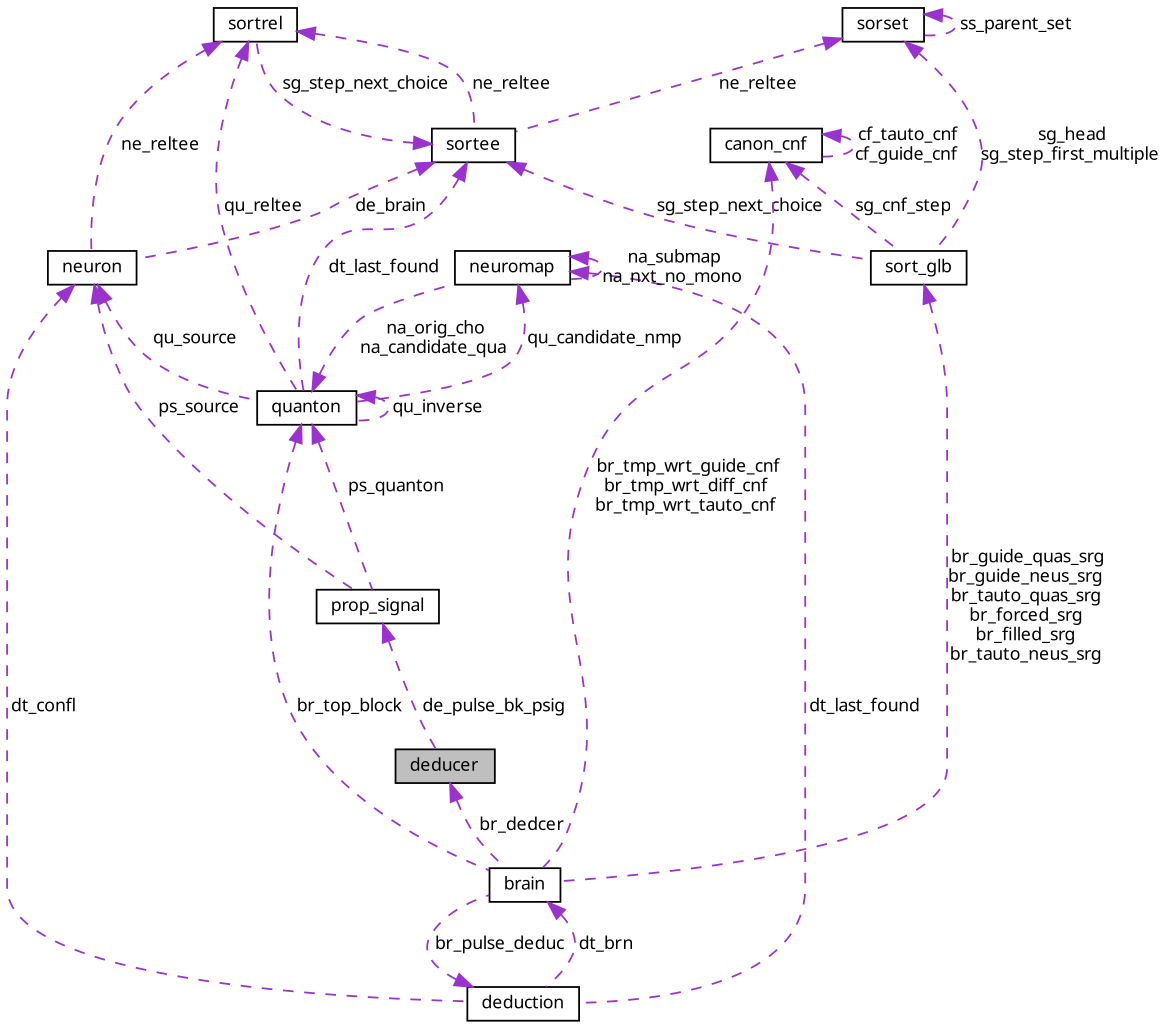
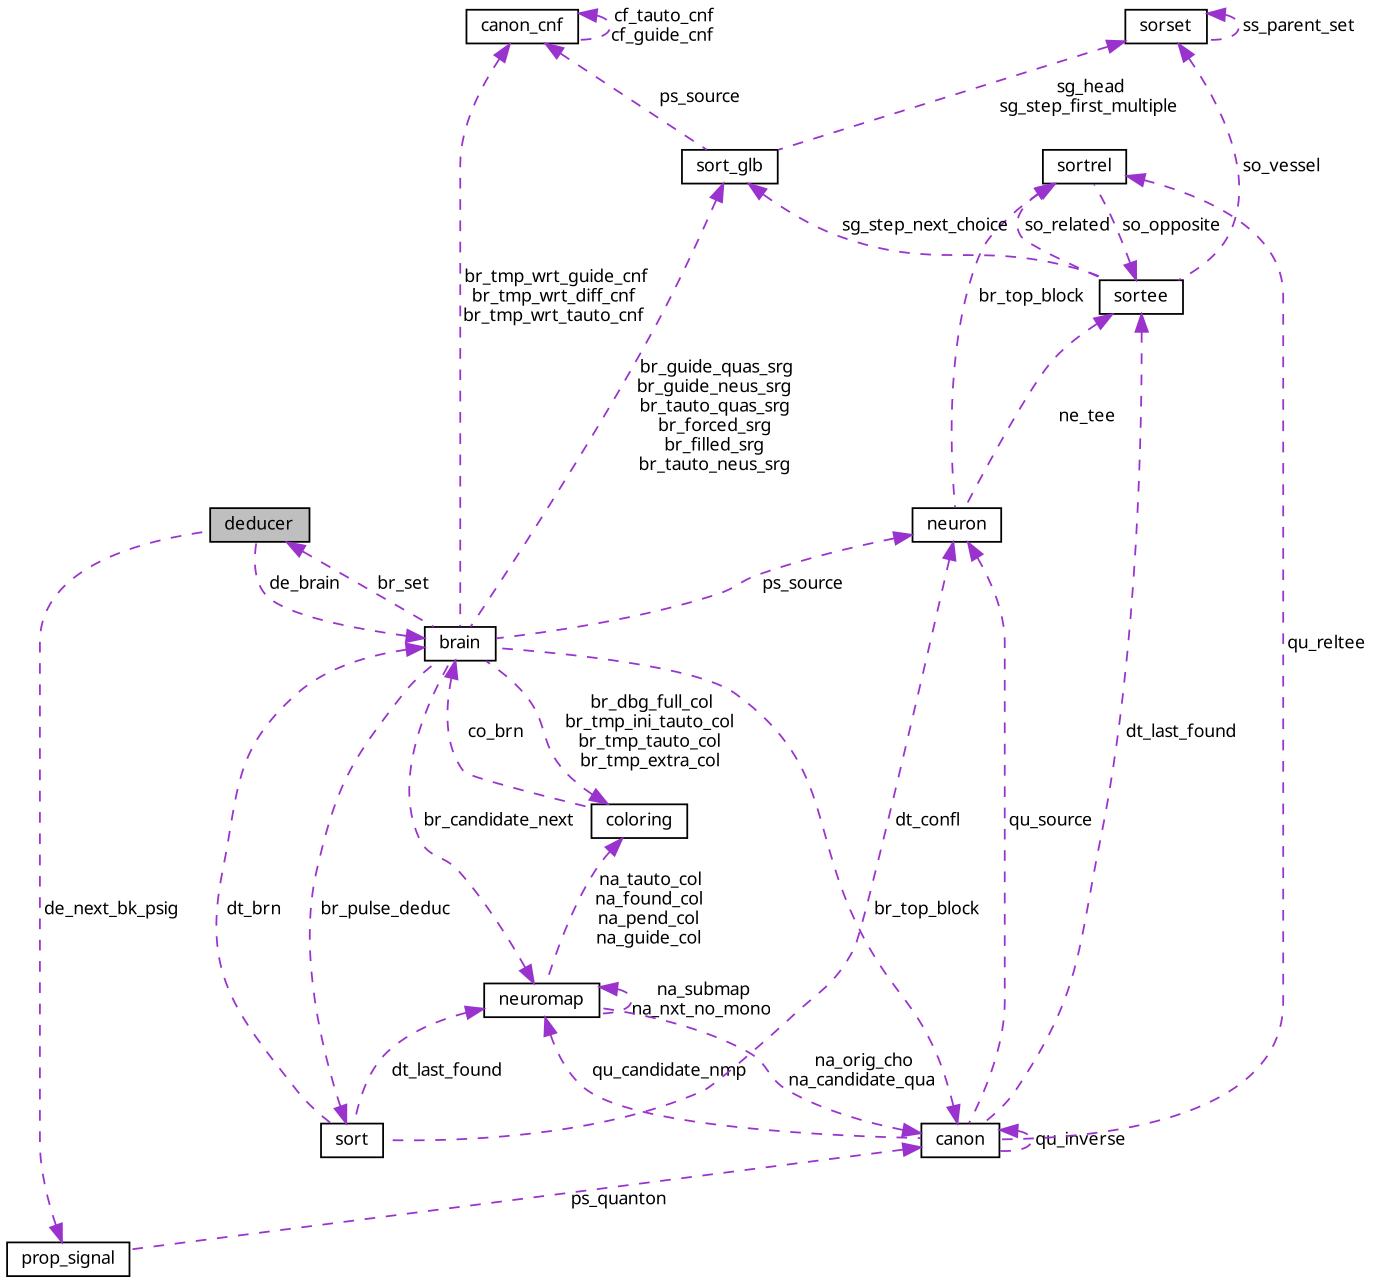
edge "sortrel" -> "sortee": label " sg_step_next_choice" -> " so_opposite"
edge "sortee" -> "sortrel": label " ne_reltee" -> " so_related"
edge "sortee" -> "sorset": label " ne_reltee" -> " so_vessel"
edge "neuron" -> "sortrel": label " ne_reltee" -> " br_top_block"
edge "neuron" -> "sortee": label " de_brain" -> " ne_tee"
edge "sort_glb" -> "canon_cnf": label " sg_cnf_step" -> " ps_source"
edge "sort_glb" -> "sortee": reversed
node "quanton": label "quanton" -> "canon"
edge "prop_signal" -> "neuron": now "brain" -> "neuron"
edge "deducer" -> "brain": added, label "de_brain"
edge "deducer" -> "prop_signal": label " de_pulse_bk_psig" -> " de_next_bk_psig"
node "coloring": added
edge "brain" -> "deducer": label " br_dedcer" -> " br_set"
edge "brain" -> "neuromap": added, label "br_candidate_next"
node "deduction": label "deduction" -> "sort"
